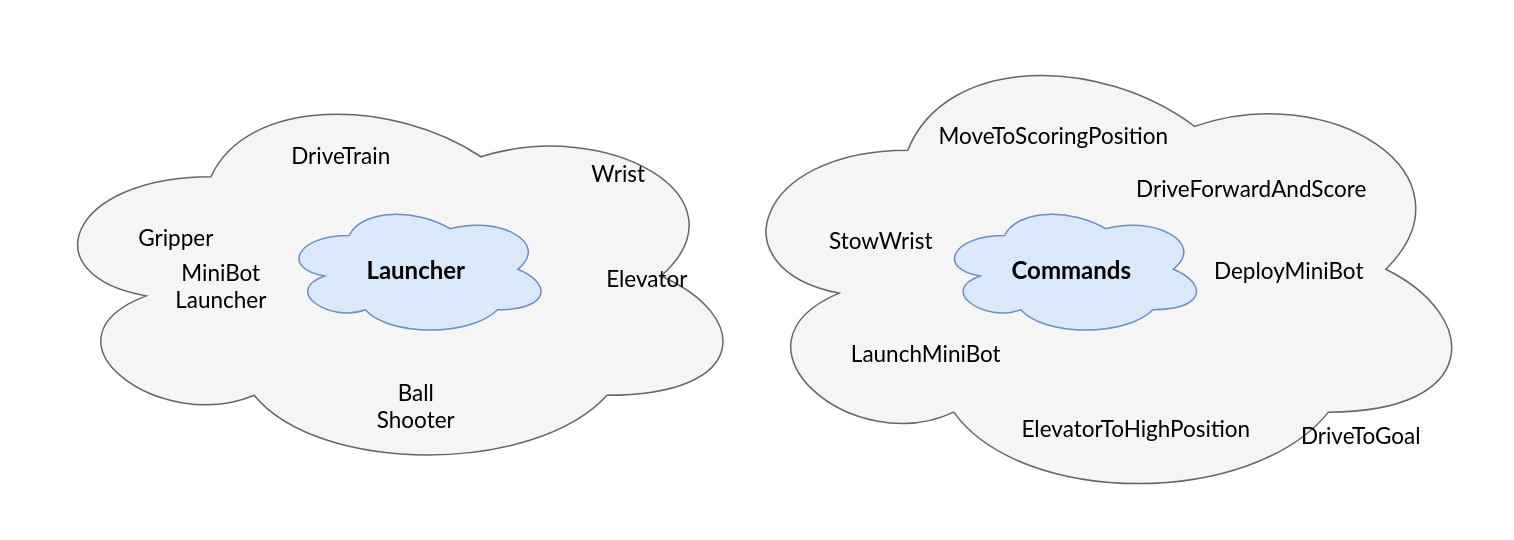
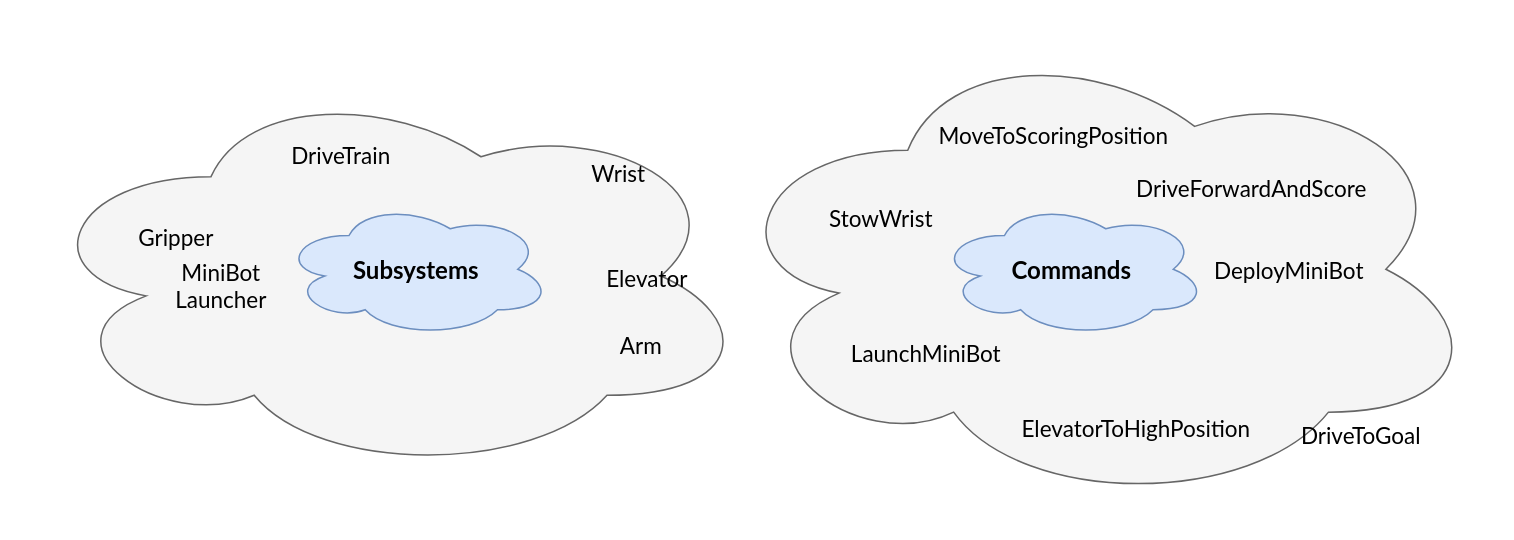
node "StowWrist": moved (881, 239) -> (881, 217)
node "Launcher": label "Launcher" -> "Subsystems"
node "Arm": added
node "Ball Shooter": removed
